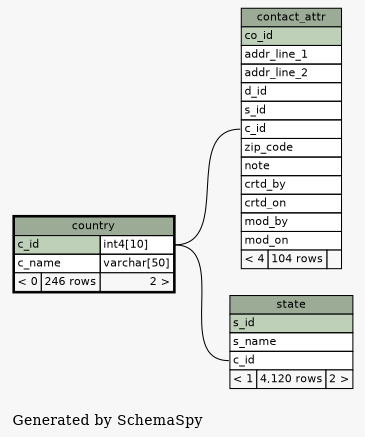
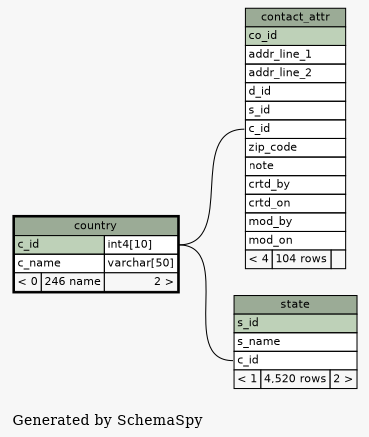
node "country": text "246 rows" -> "246 name"
node "state": text "4,120 rows" -> "4,520 rows"
